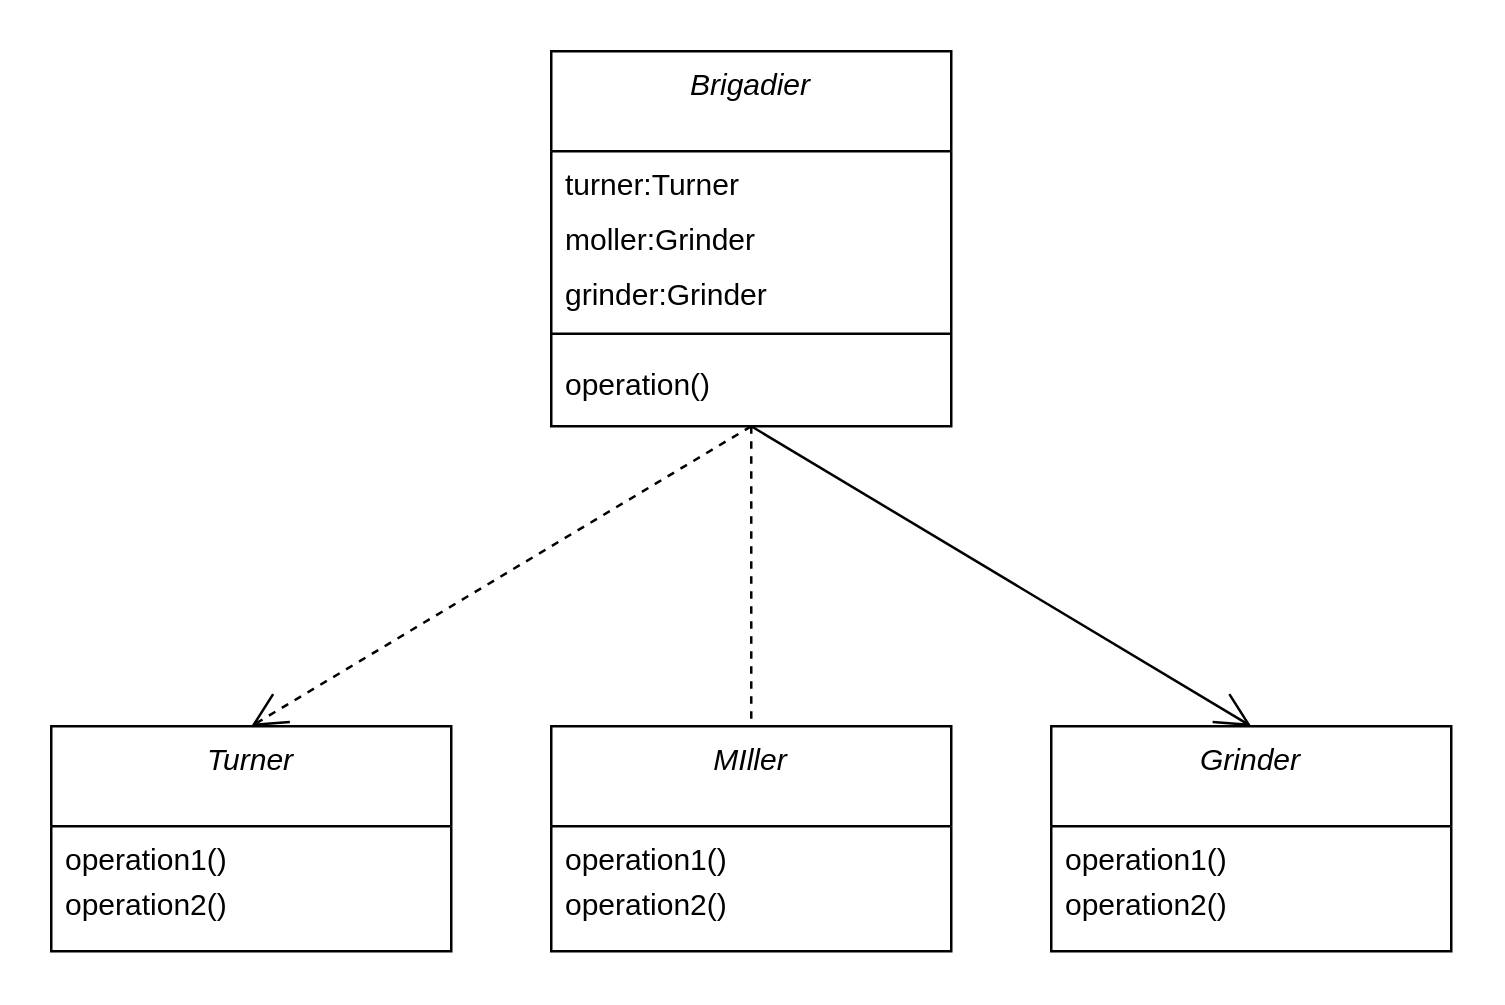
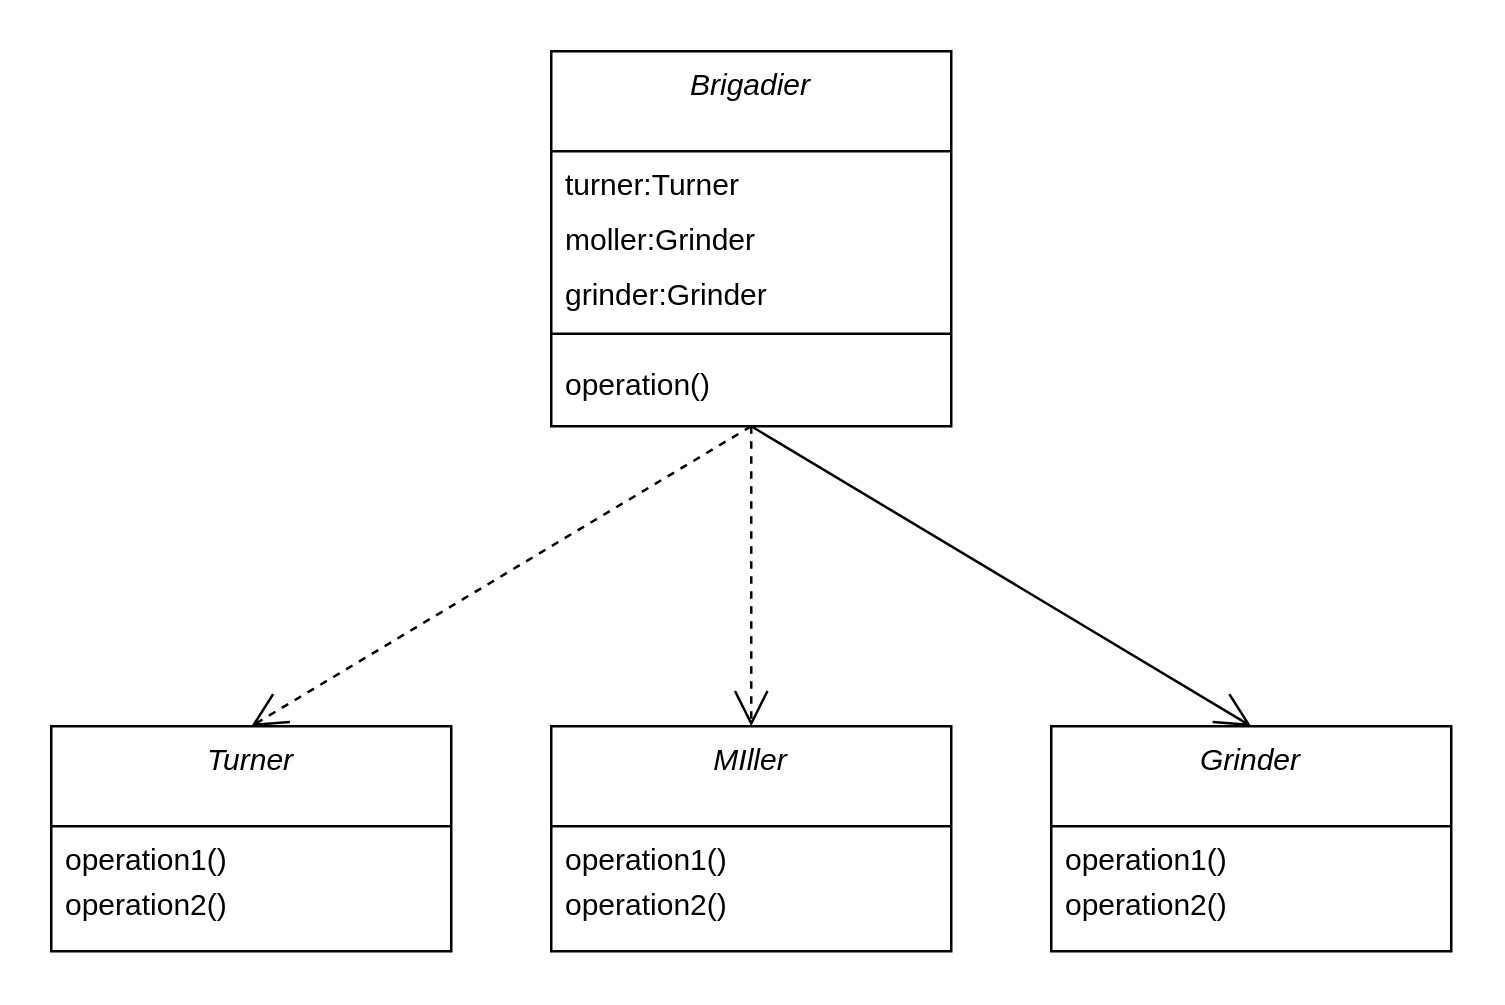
edge "Brigadier" -- "MIller": arrowhead none -> open
